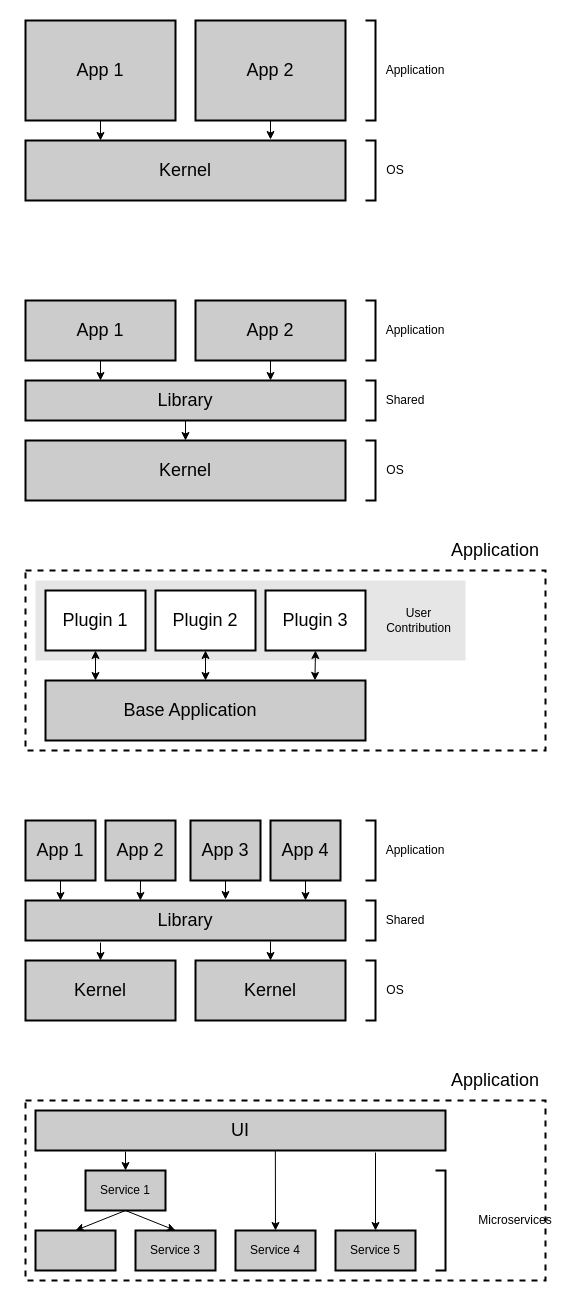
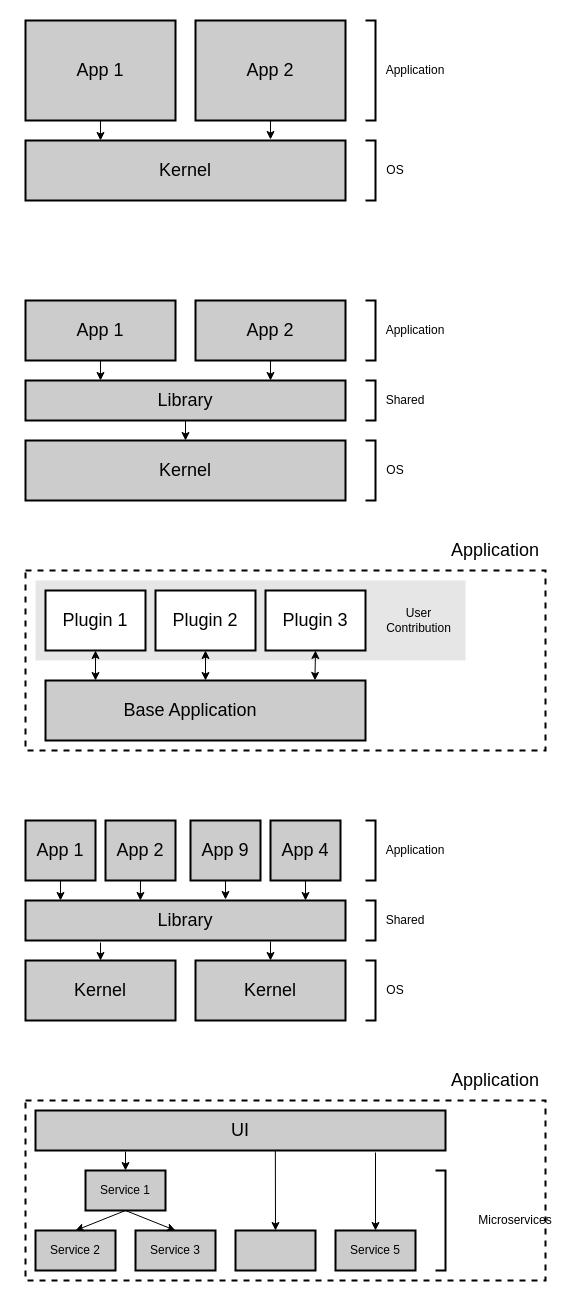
node "App 3": label "App 3" -> "App 9"
node "Service 2": added
node "Service 4": removed
